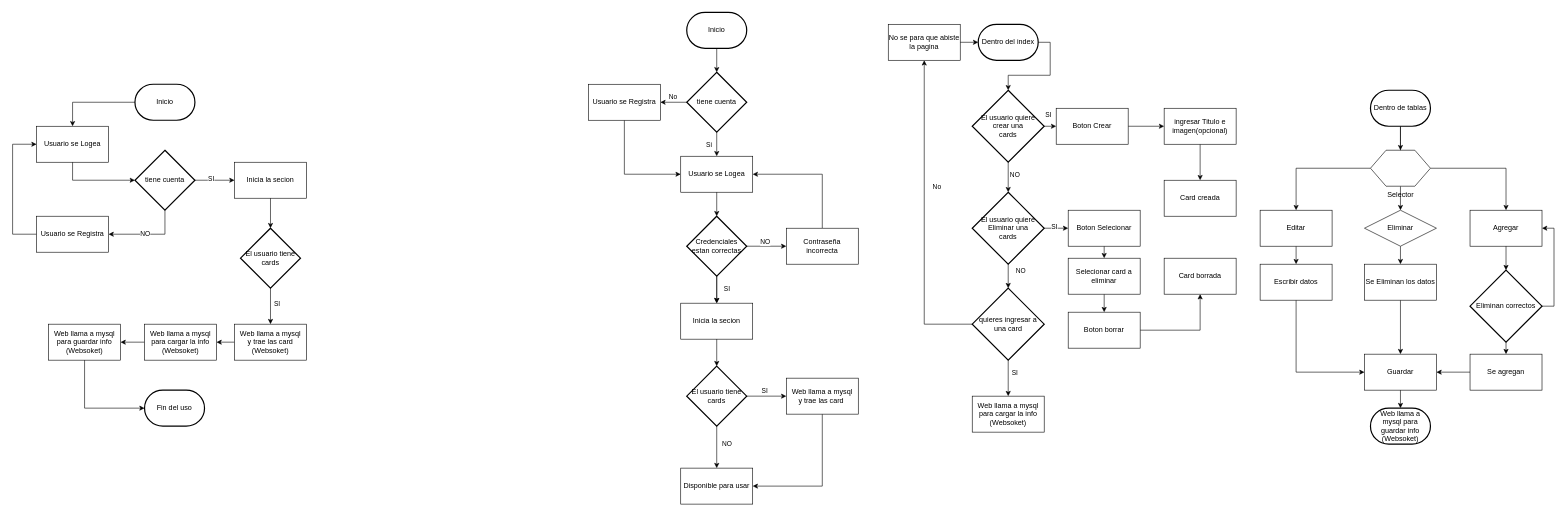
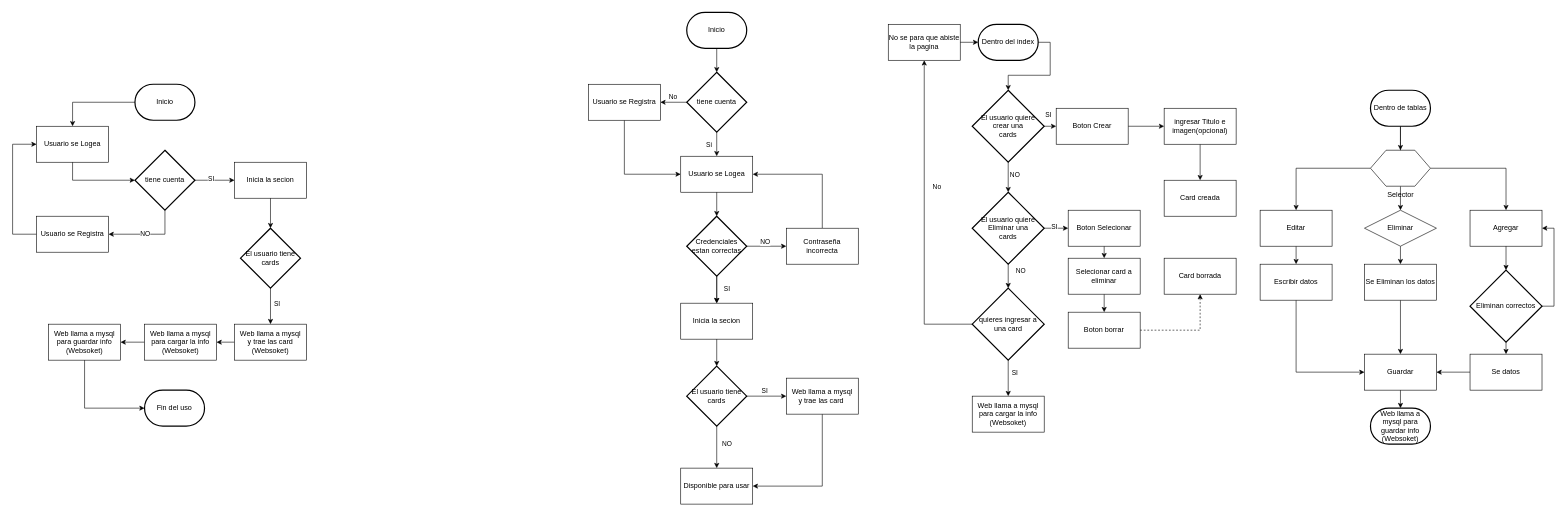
edge "Boton borrar" -> "Card borrada": style solid -> dashed
node "Se agregan": label "Se agregan" -> "Se datos"
